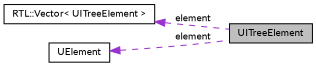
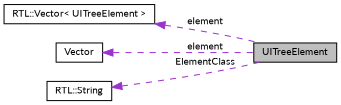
node "UElement": label "UElement" -> "Vector"
node "RTL::String": added
